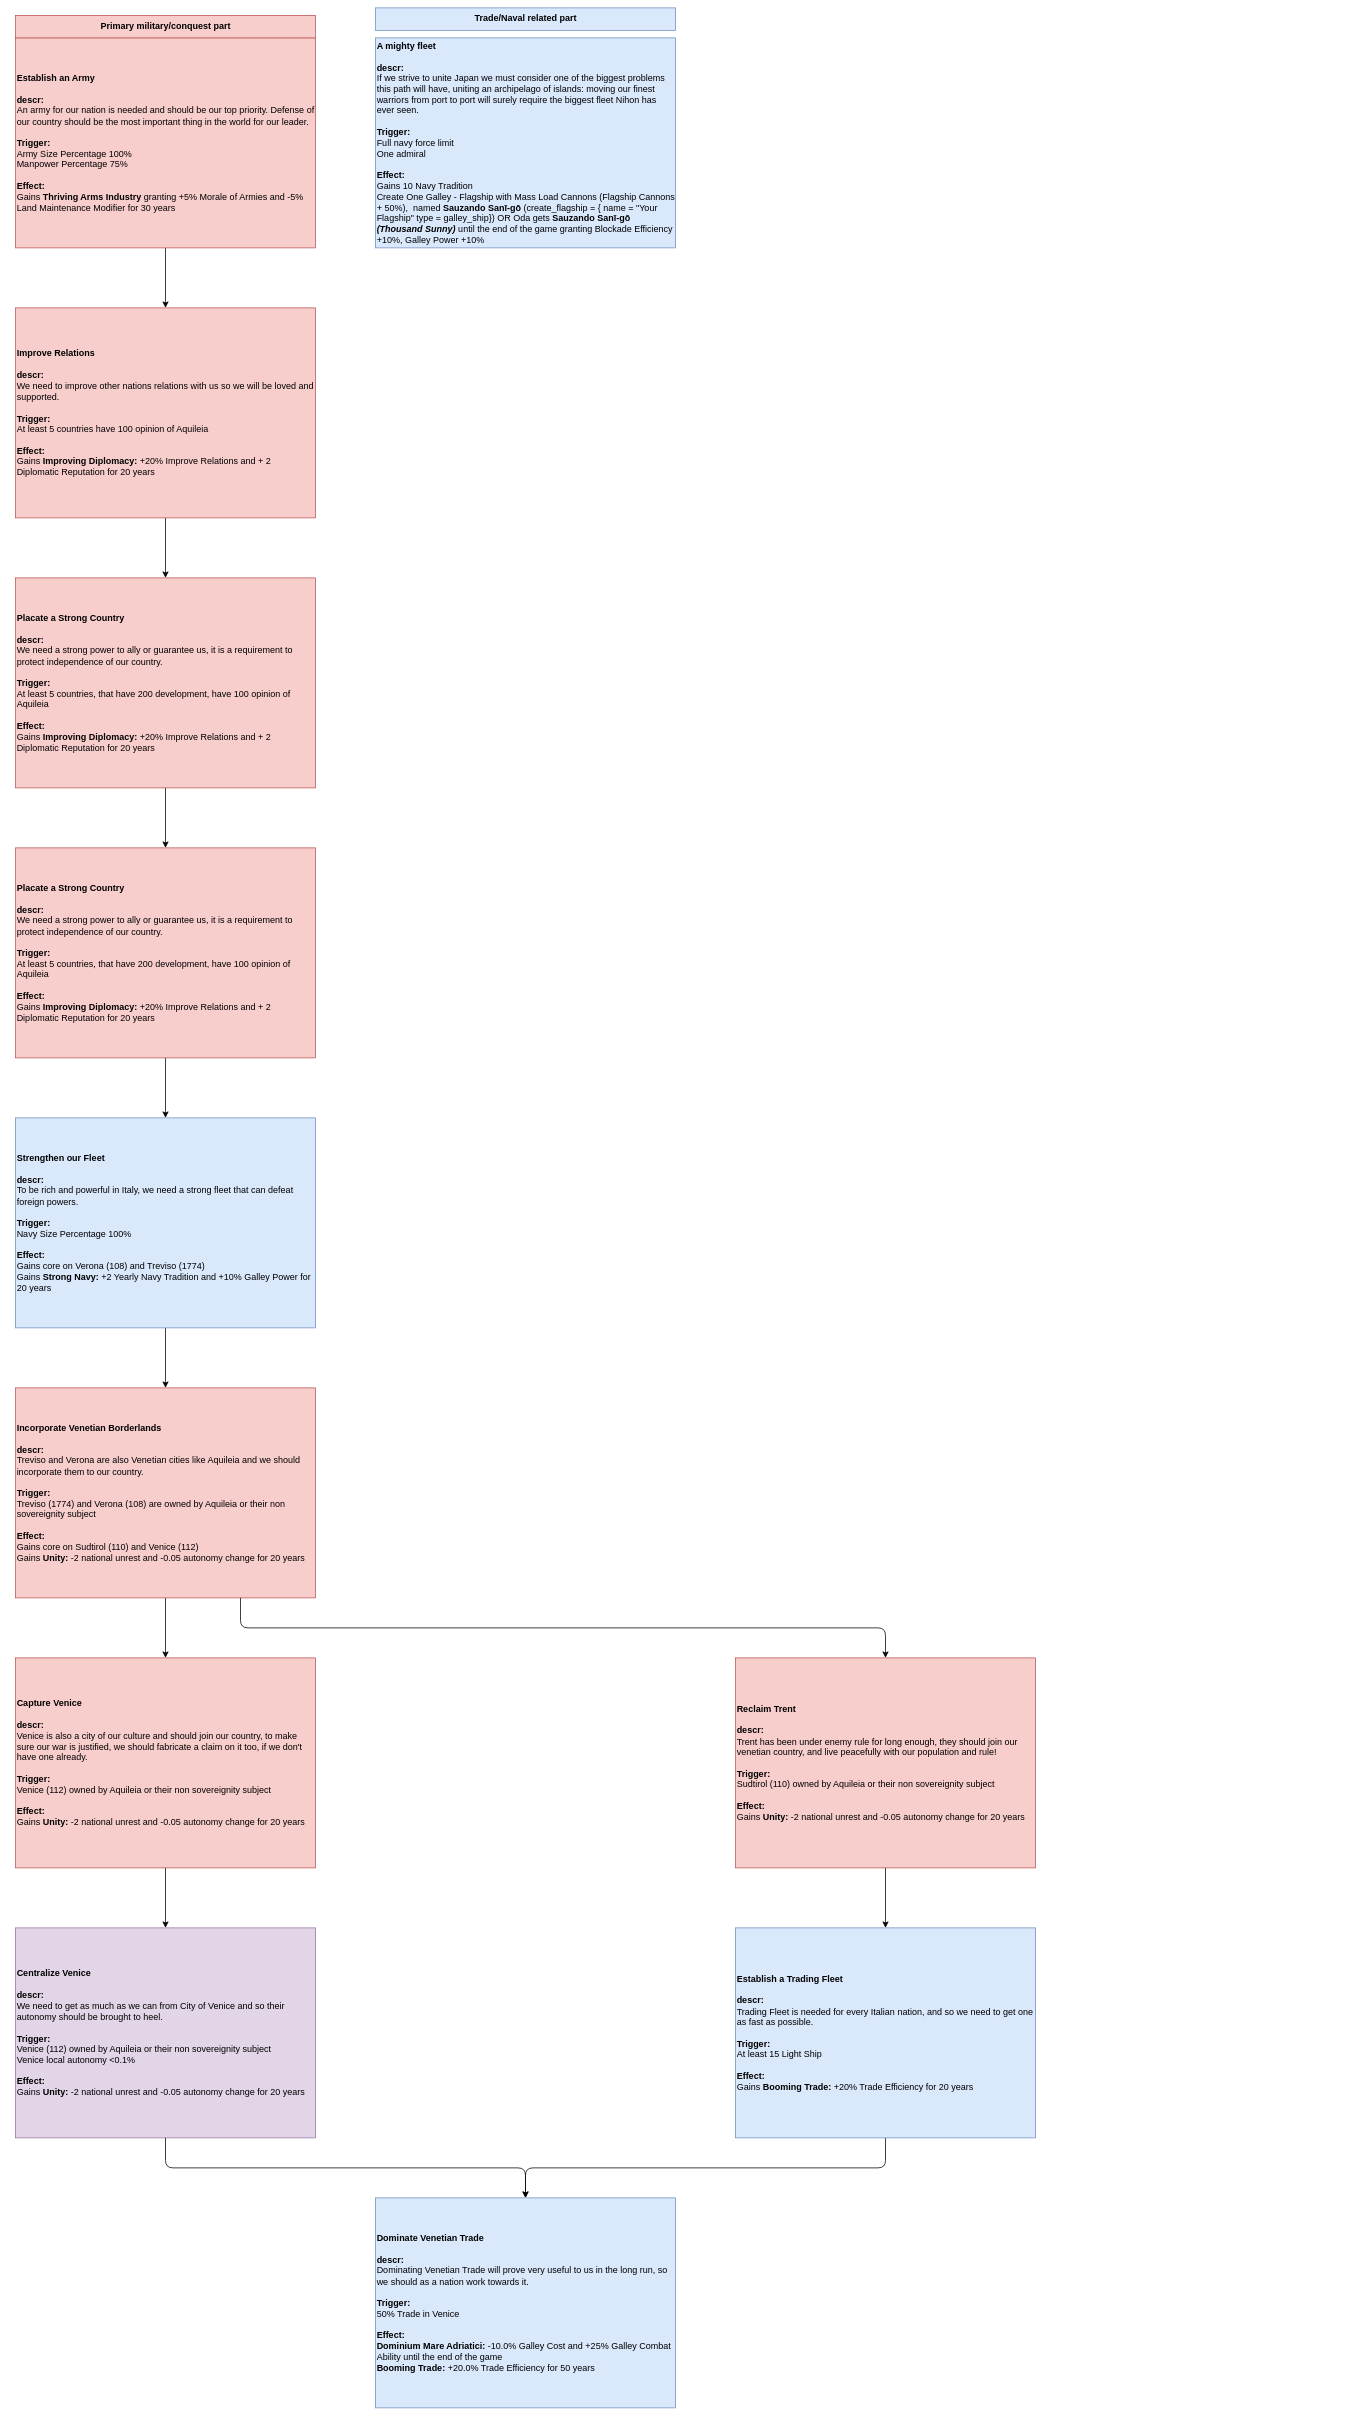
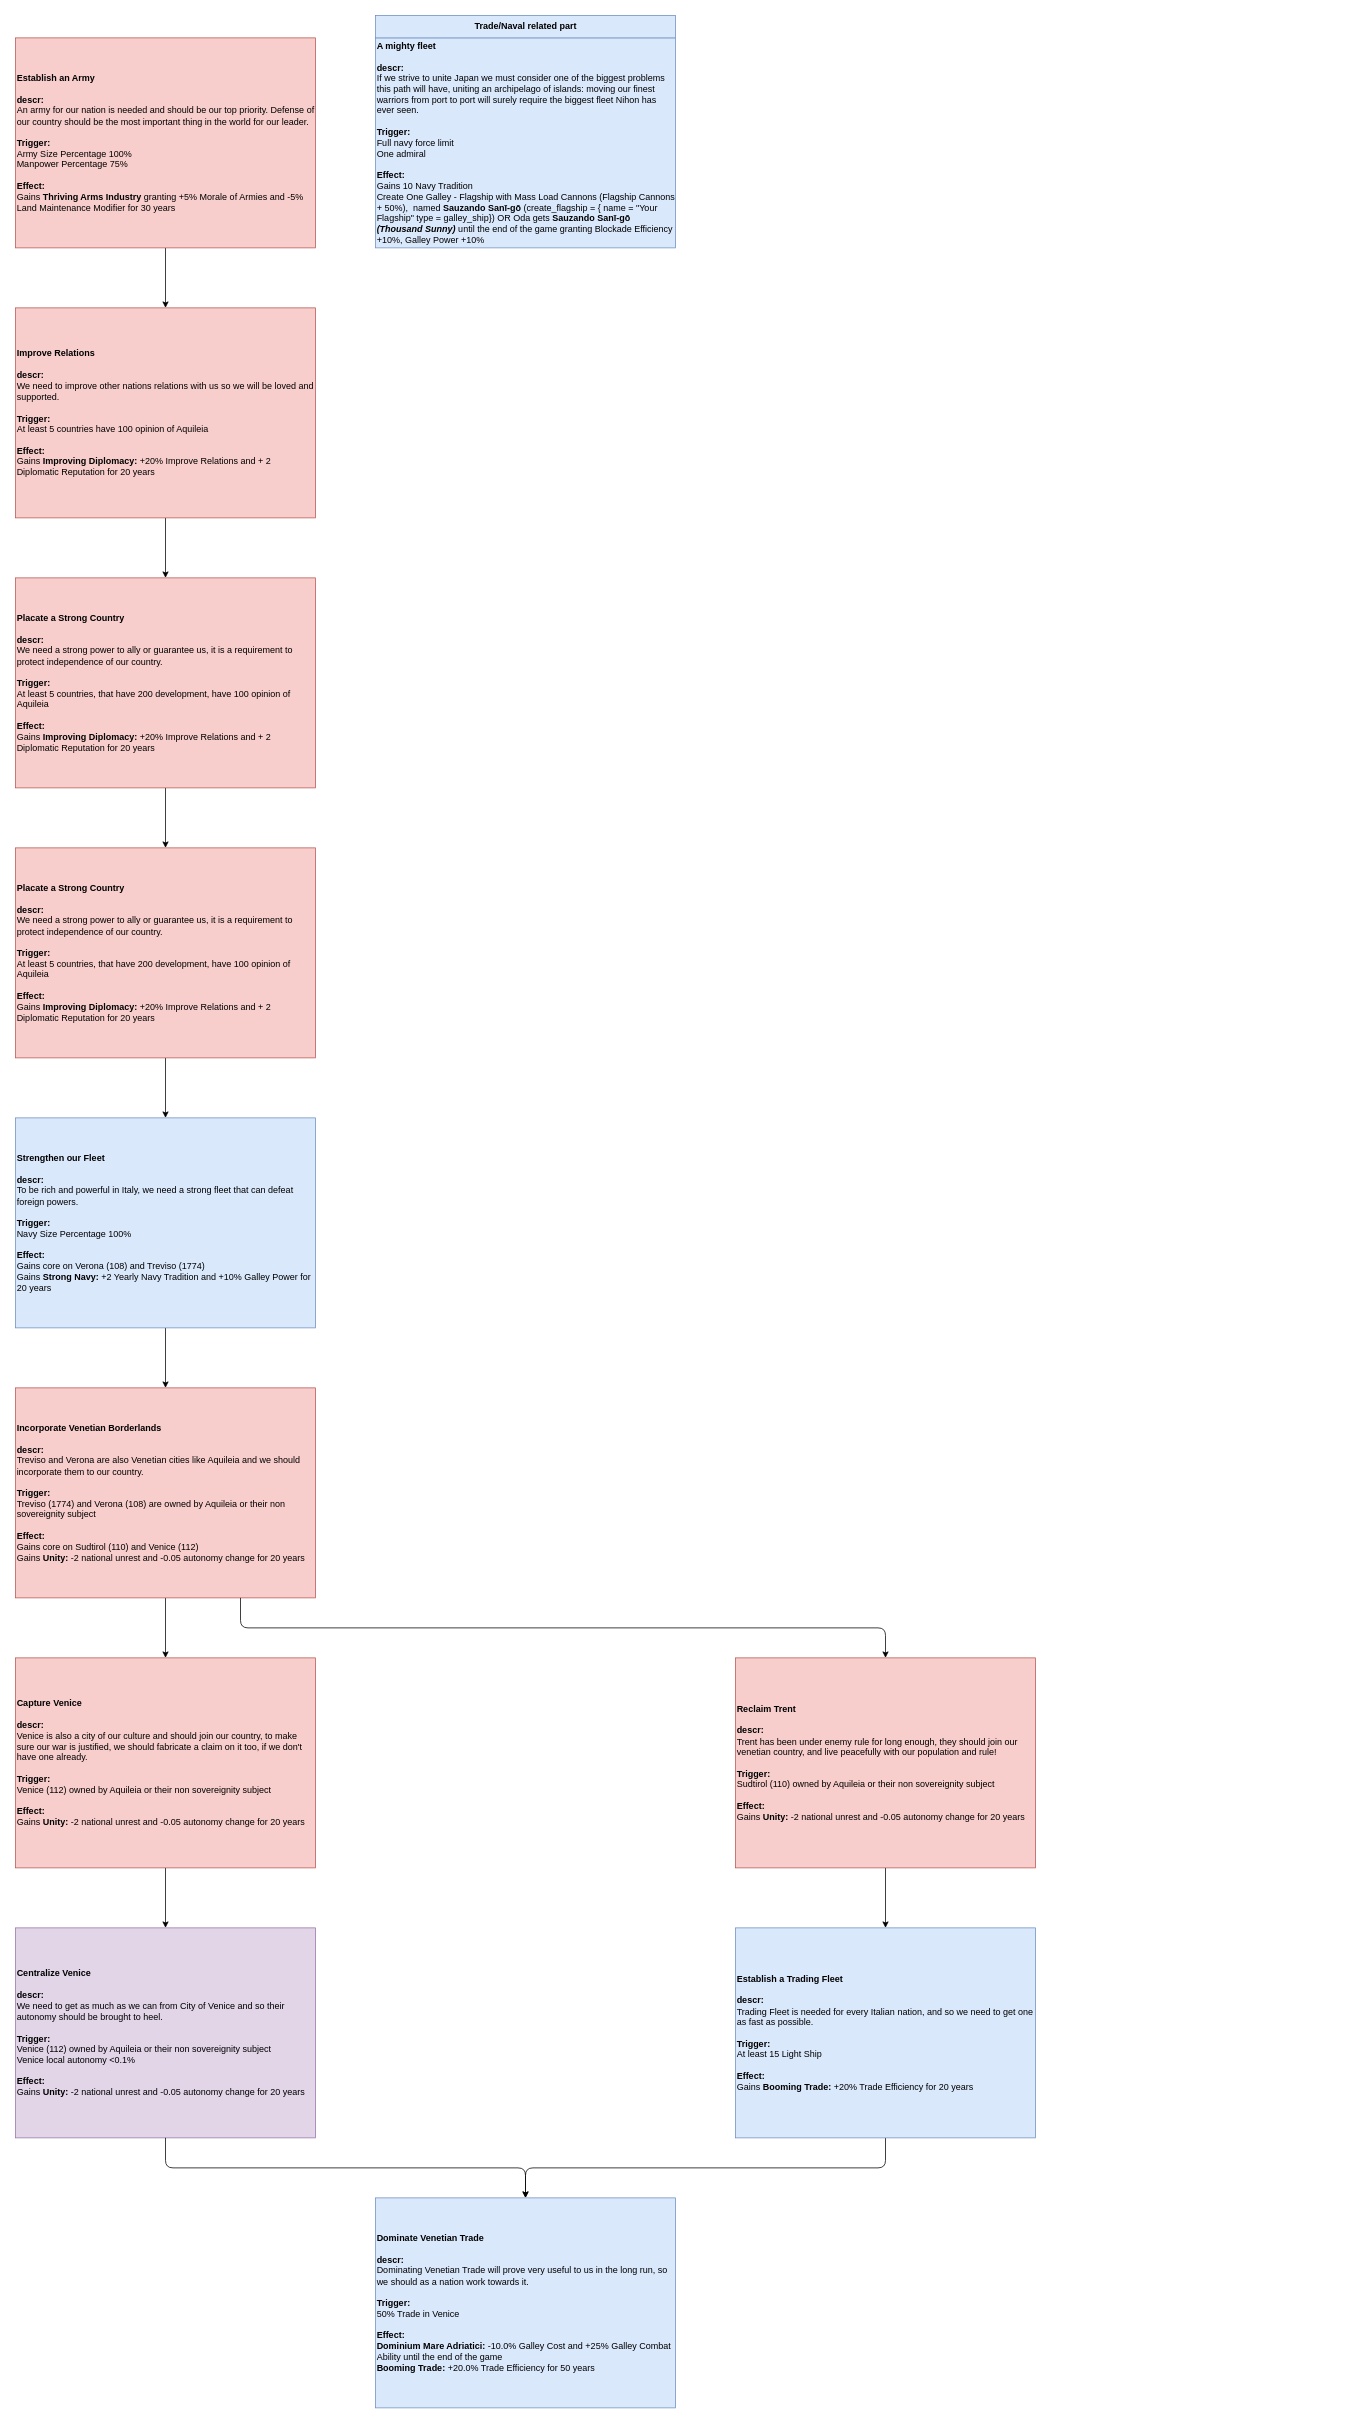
node "Trade/Naval related part": moved (525, 19) -> (525, 27)
node "Primary military/conquest part": removed
